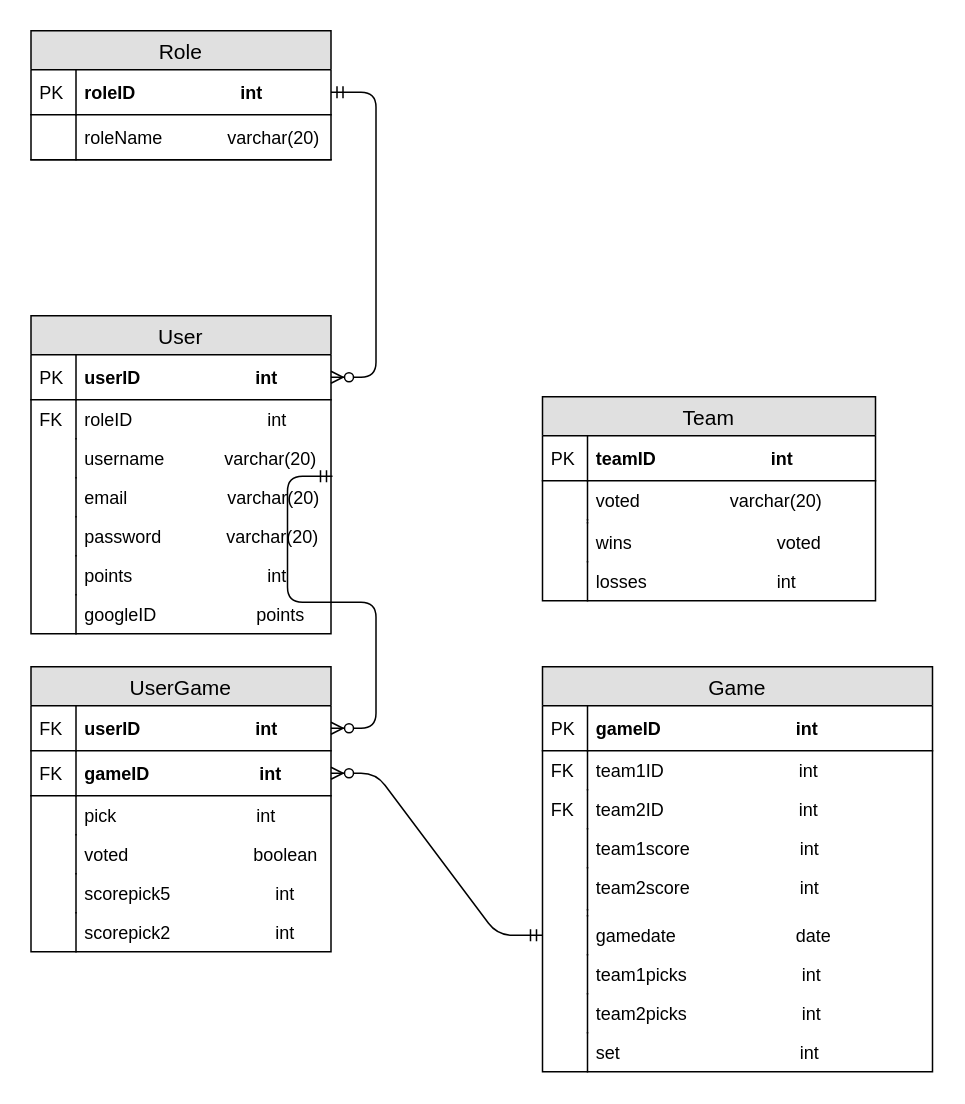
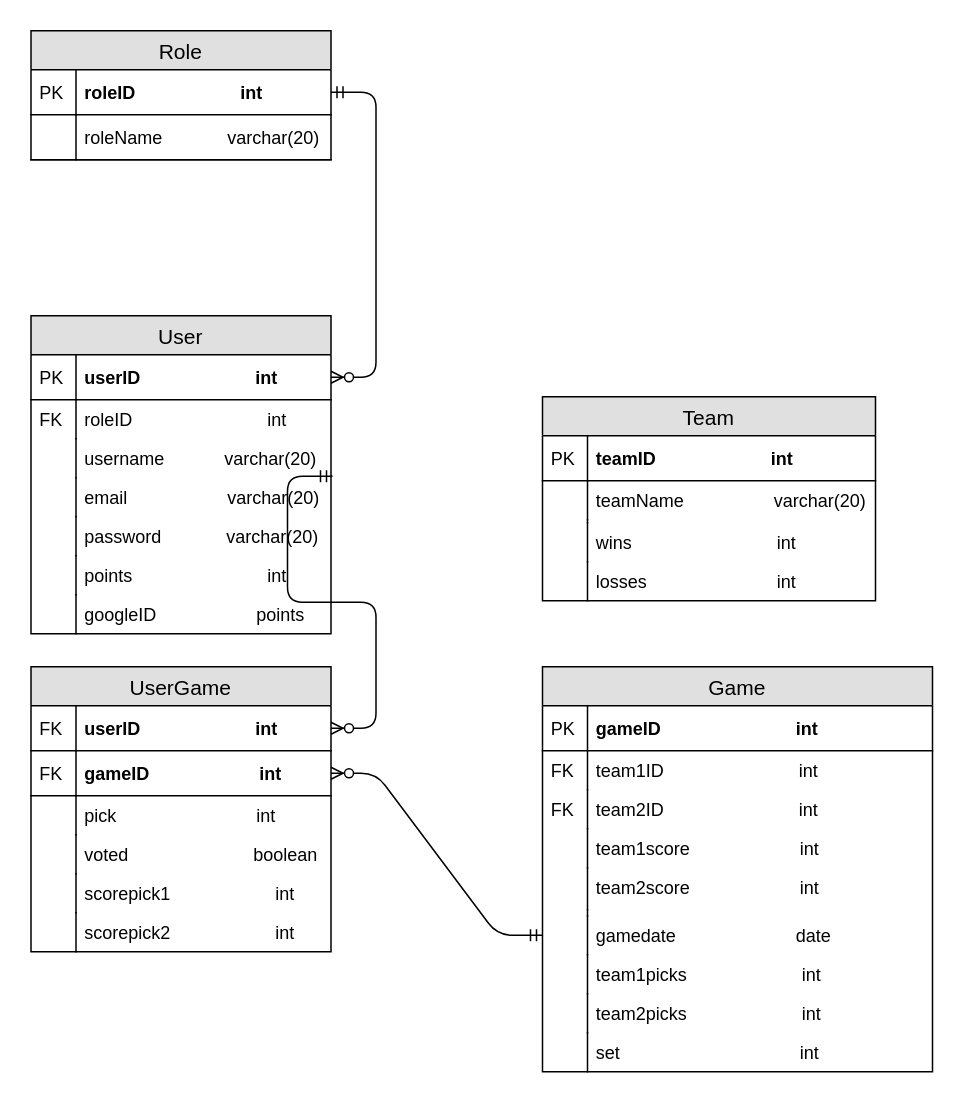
node "voted varchar(20)": label "voted varchar(20)" -> "teamName varchar(20)"
node "wins voted": label "wins voted" -> "wins int"
node "scorepick5 int": label "scorepick5 int" -> "scorepick1 int"
